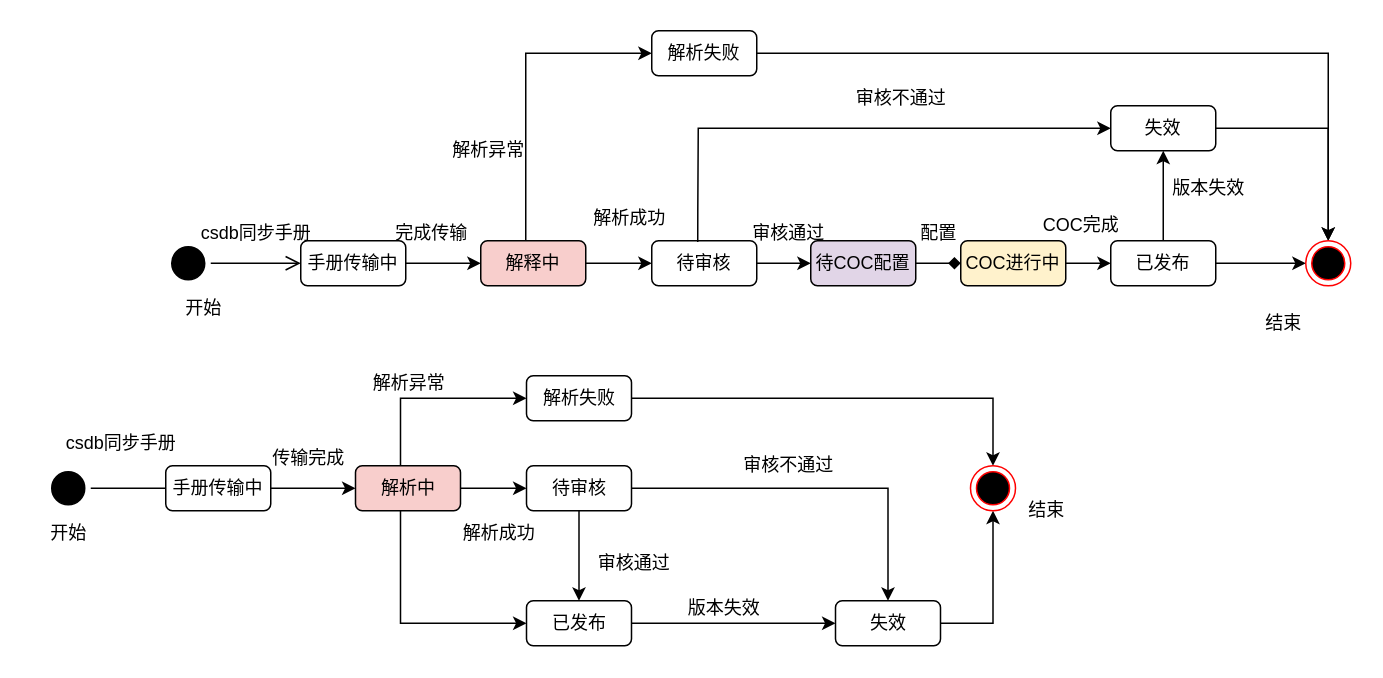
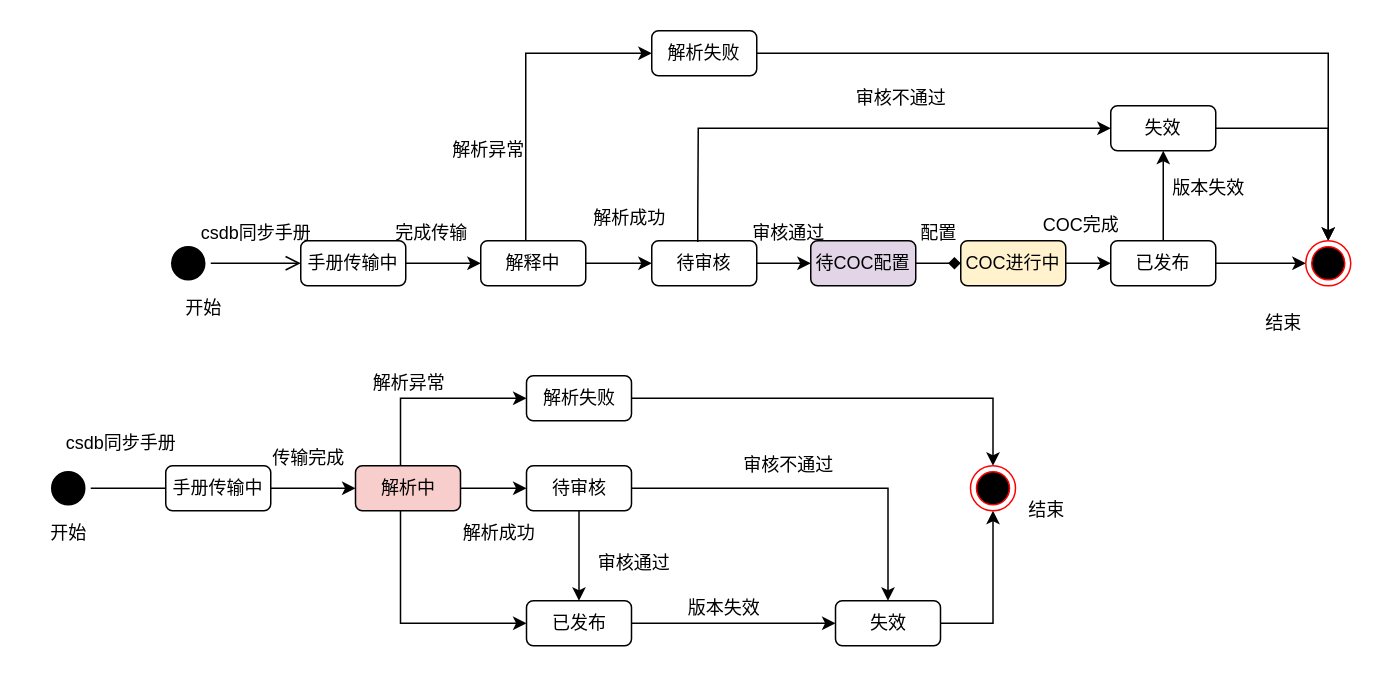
node "解释中": fillcolor #f8cecc -> #ffffff
